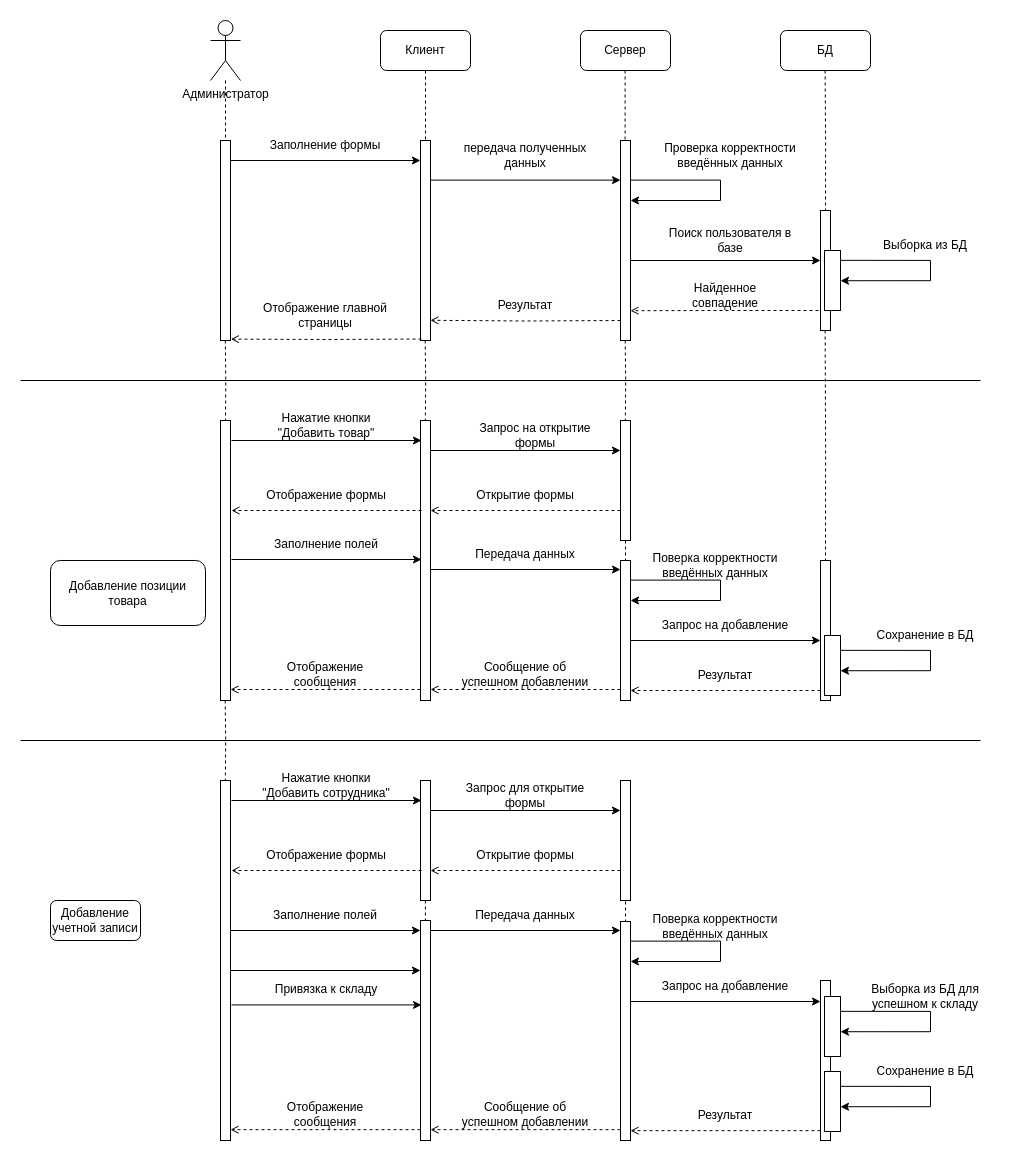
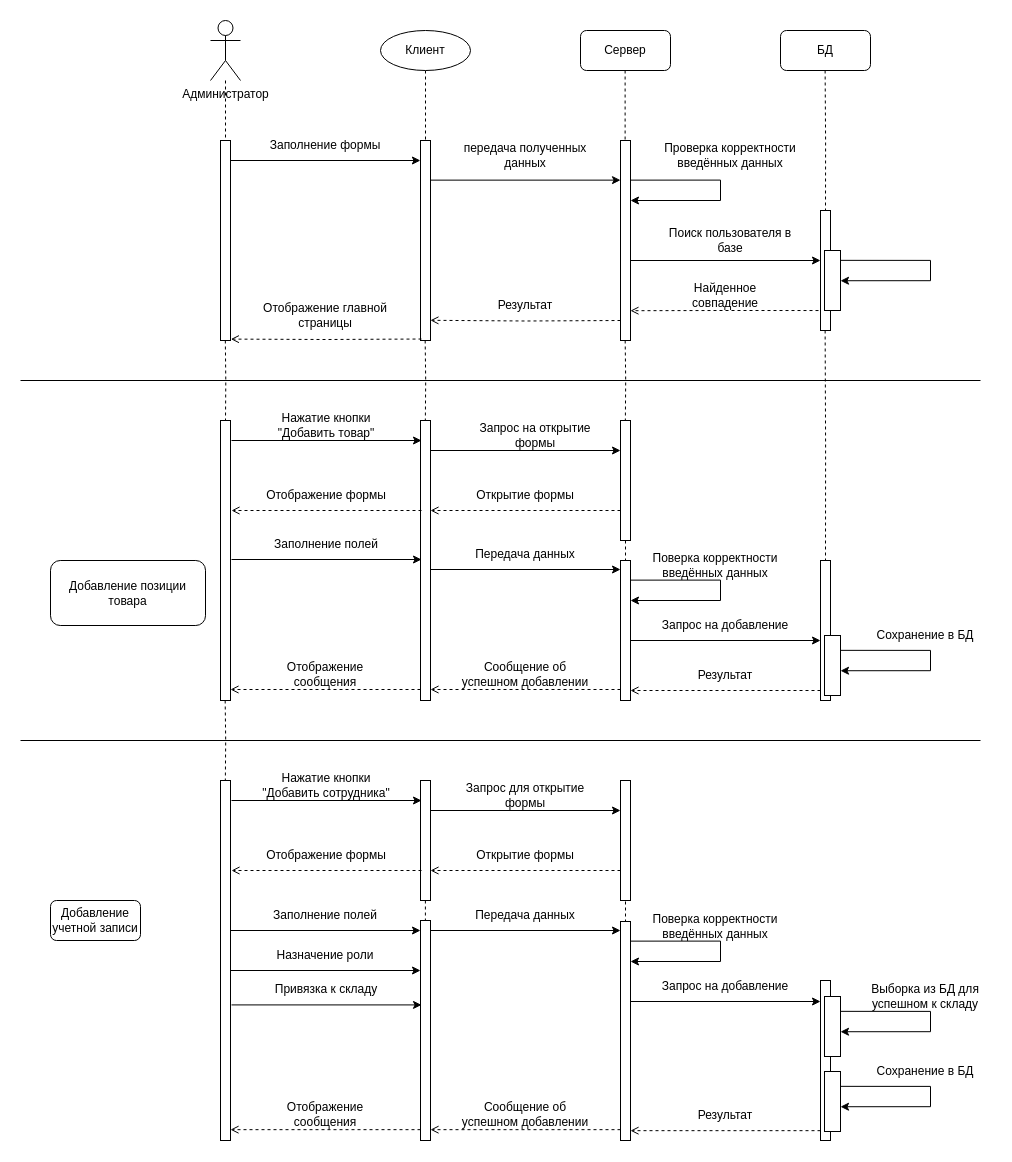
node "Клиент": shape rounded rectangle -> ellipse
node "Выборка из БД": removed
node "Назначение роли": added
